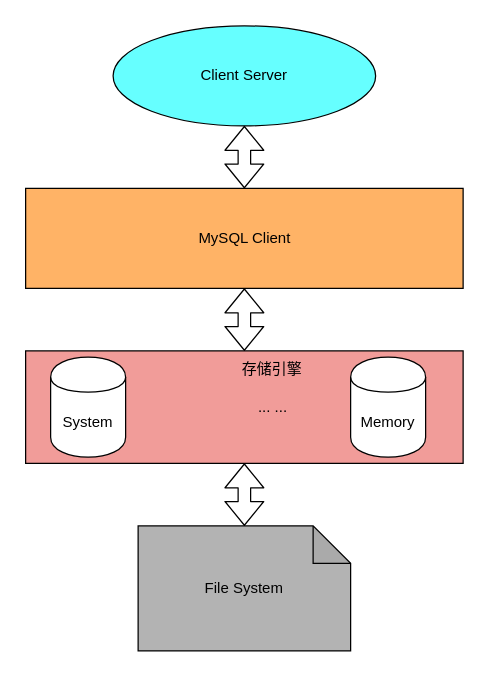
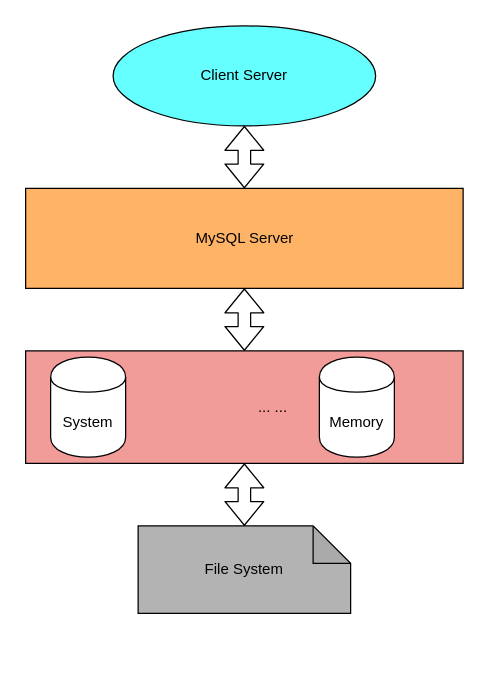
node "MySQL Client": label "MySQL Client" -> "MySQL Server"
node "存储引擎": removed
node "Memory": moved (388, 407) -> (357, 407)
node "File System": size 213x125 -> 213x88
